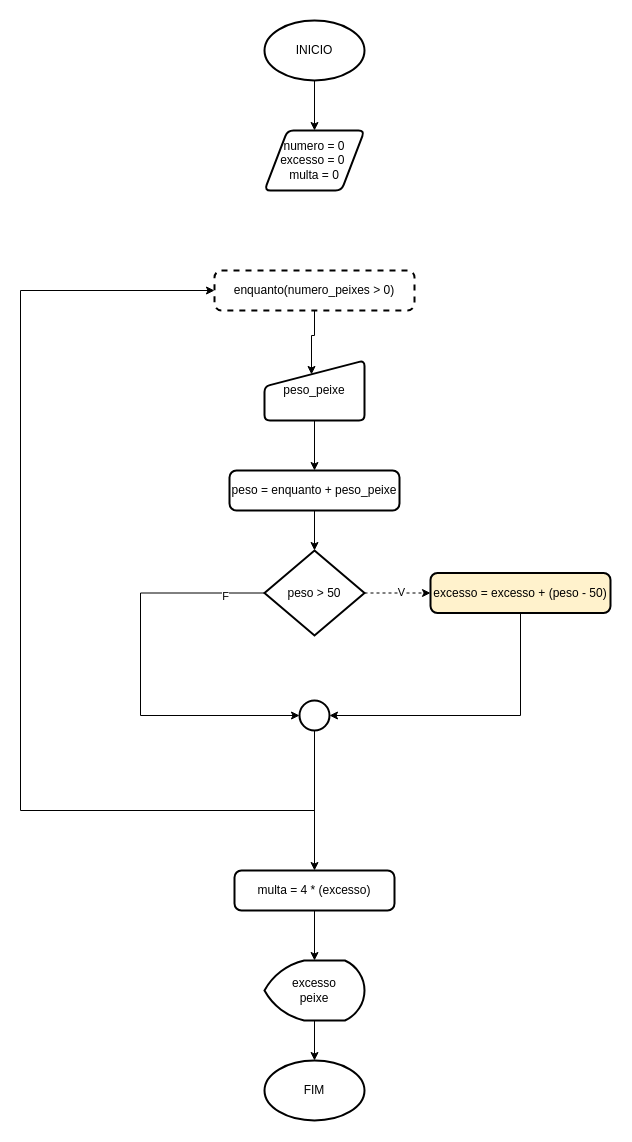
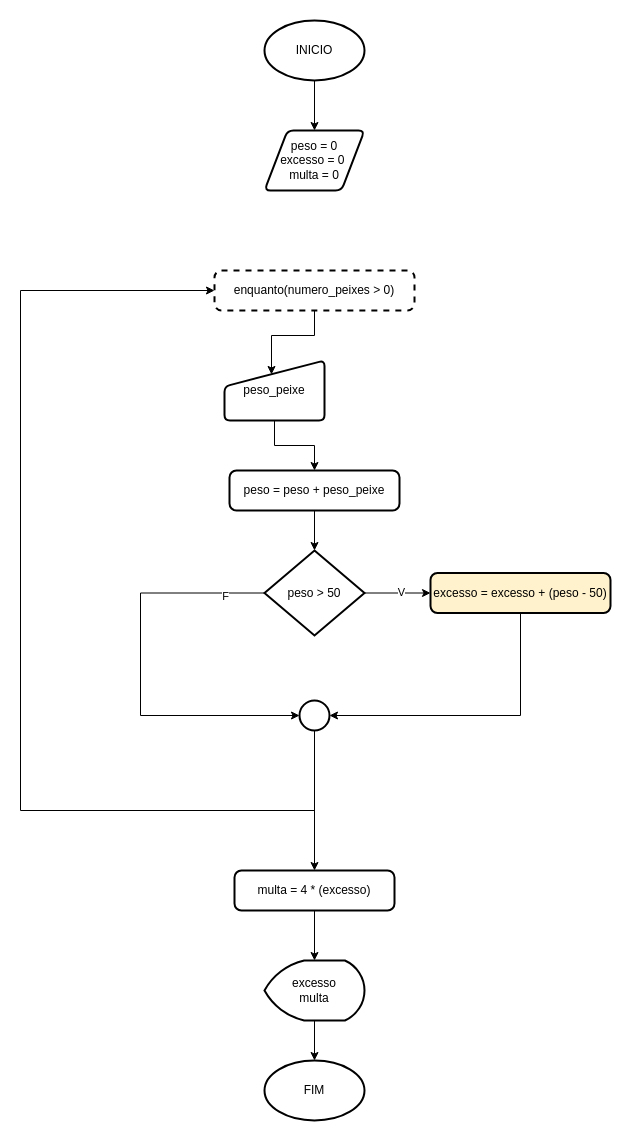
node "numero = 0 excesso = 0 multa = 0": label "numero = 0 excesso = 0 multa = 0" -> "peso = 0 excesso = 0 multa = 0"
node "peso_peixe": moved (315, 391) -> (275, 391)
node "peso = enquanto + peso_peixe": label "peso = enquanto + peso_peixe" -> "peso = peso + peso_peixe"
edge "peso > 50" -> "excesso = excesso + (peso - 50)": style dashed -> solid
node "excesso peixe": label "excesso peixe" -> "excesso multa"
